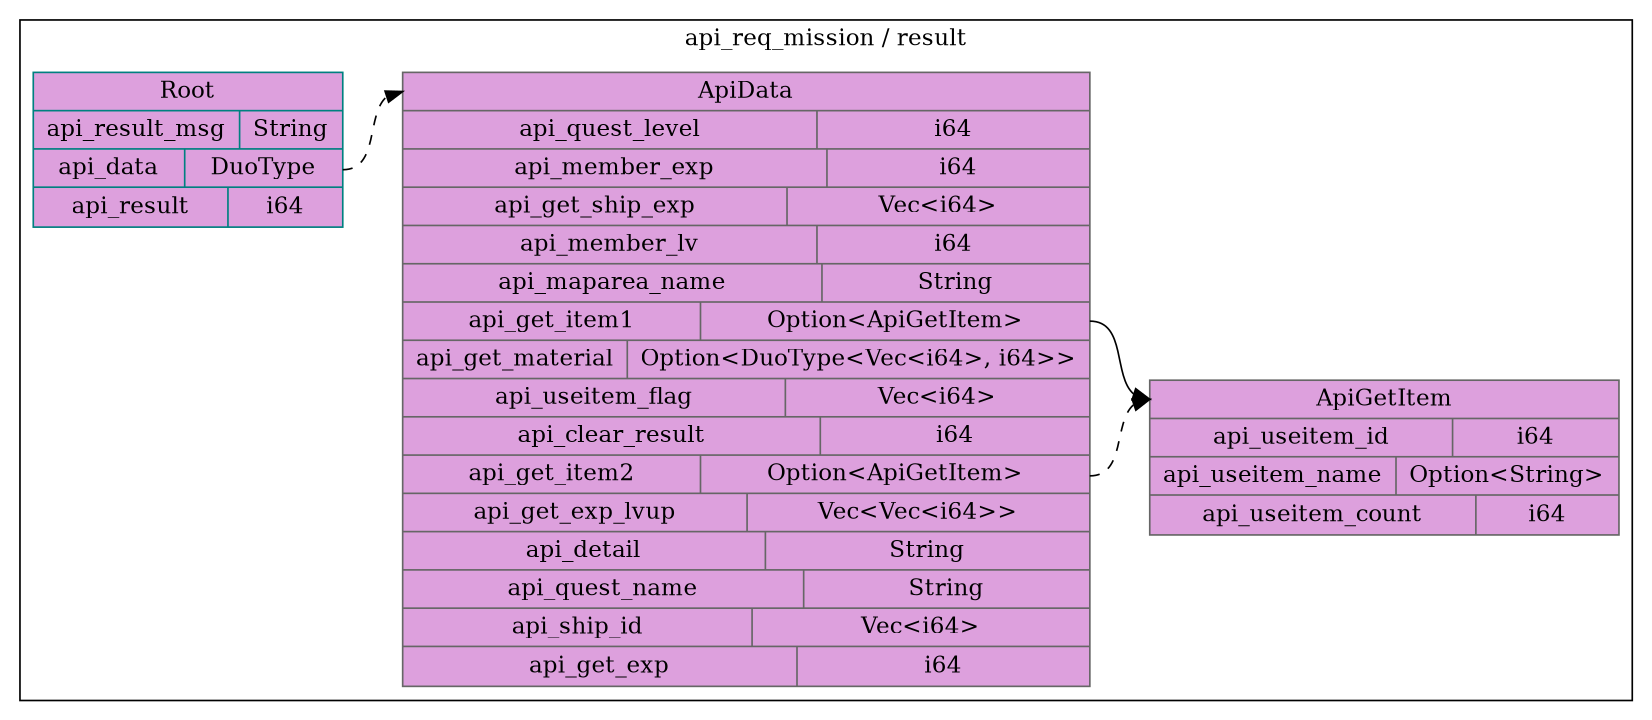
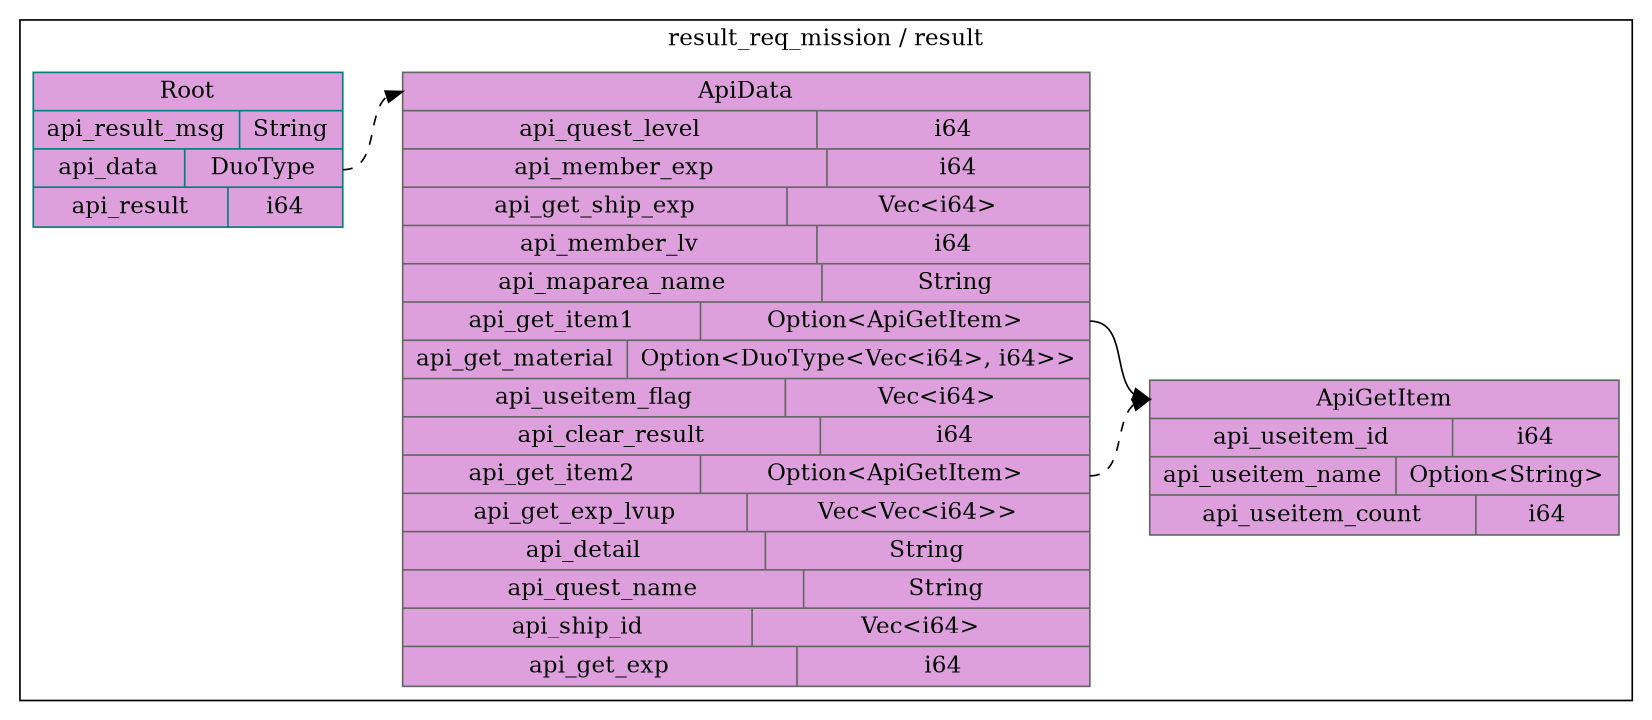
cluster "api_req_mission / result": label "api_req_mission / result" -> "result_req_mission / result"
